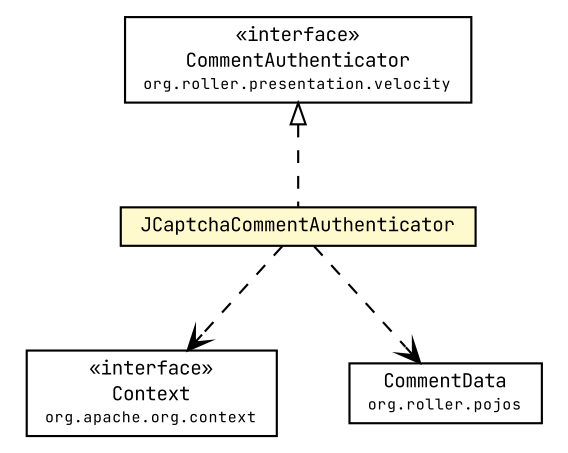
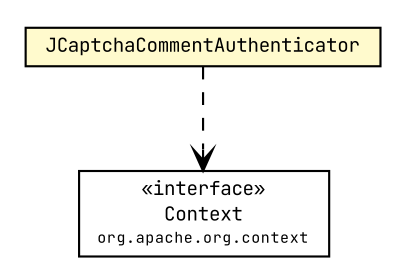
node "CommentAuthenticator": removed
node "CommentData": removed
